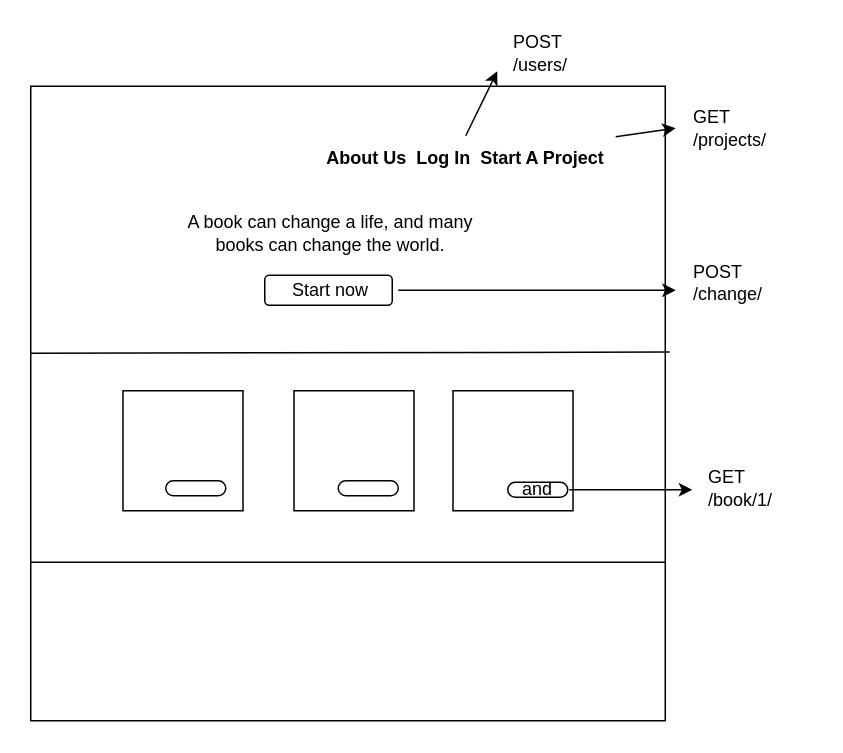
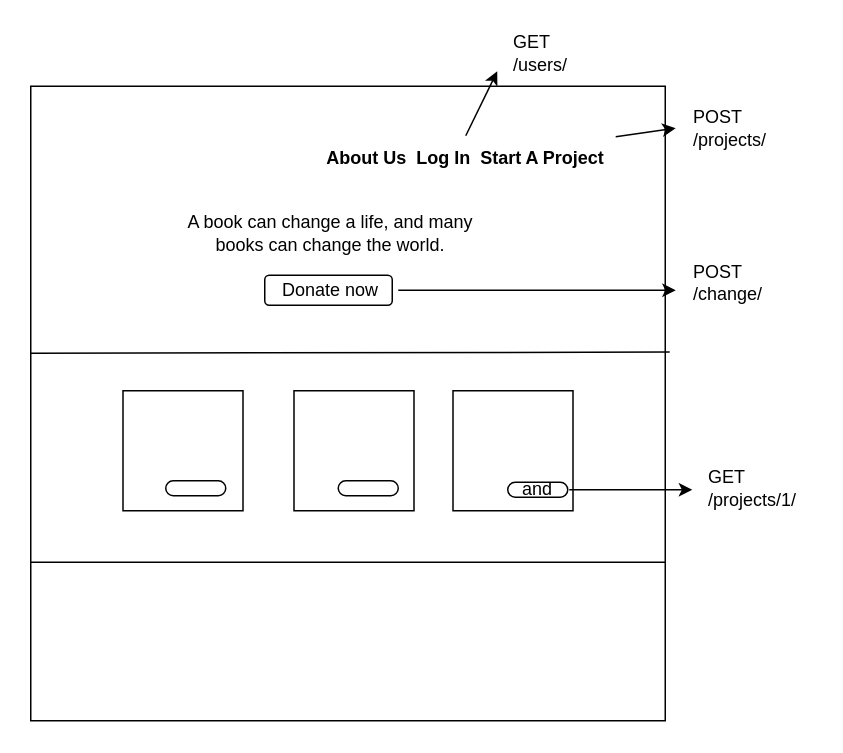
node "POST /users/": label "POST /users/" -> "GET /users/"
node "GET /projects/": label "GET /projects/" -> "POST /projects/"
node "Start now": label "Start now" -> "Donate now"
node "GET /book/1/": label "GET /book/1/" -> "GET /projects/1/"
